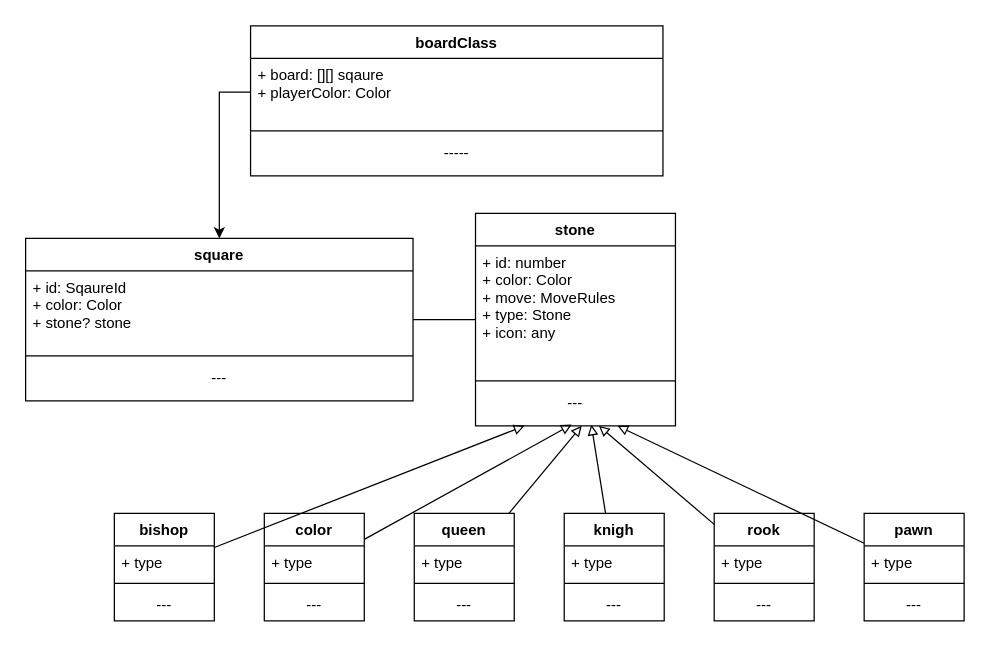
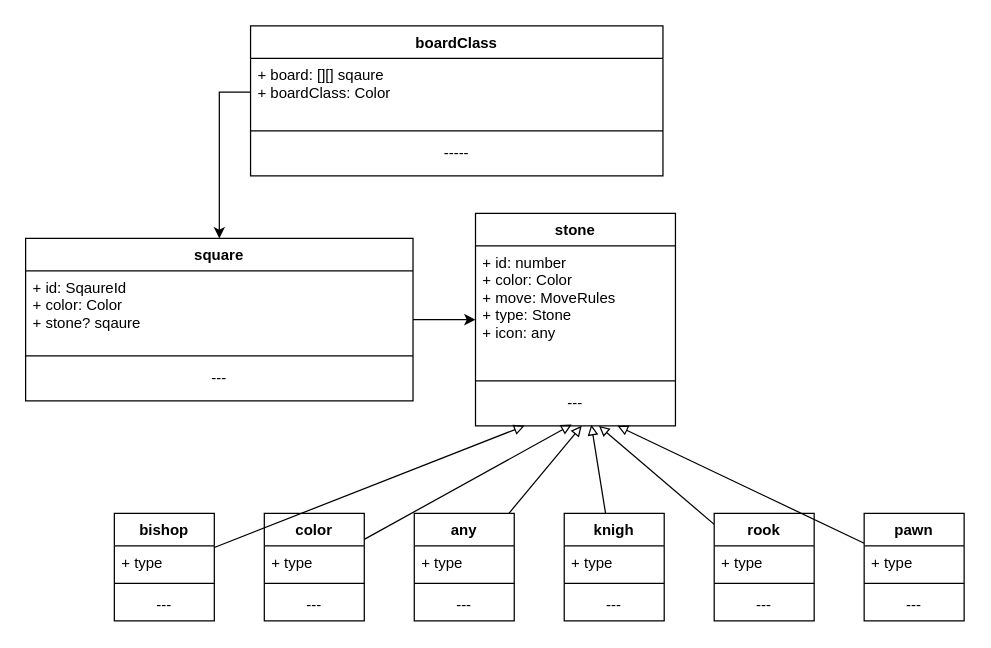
node "+ board: [][] sqaure + playerColor: Color": label "+ board: [][] sqaure + playerColor: Color" -> "+ board: [][] sqaure + boardClass: Color"
node "+ id: SqaureId + color: Color + stone? stone": label "+ id: SqaureId + color: Color + stone? stone" -> "+ id: SqaureId + color: Color + stone? sqaure"
edge "square" -- "stone": arrowhead none -> classic
node "queen": label "queen" -> "any"
